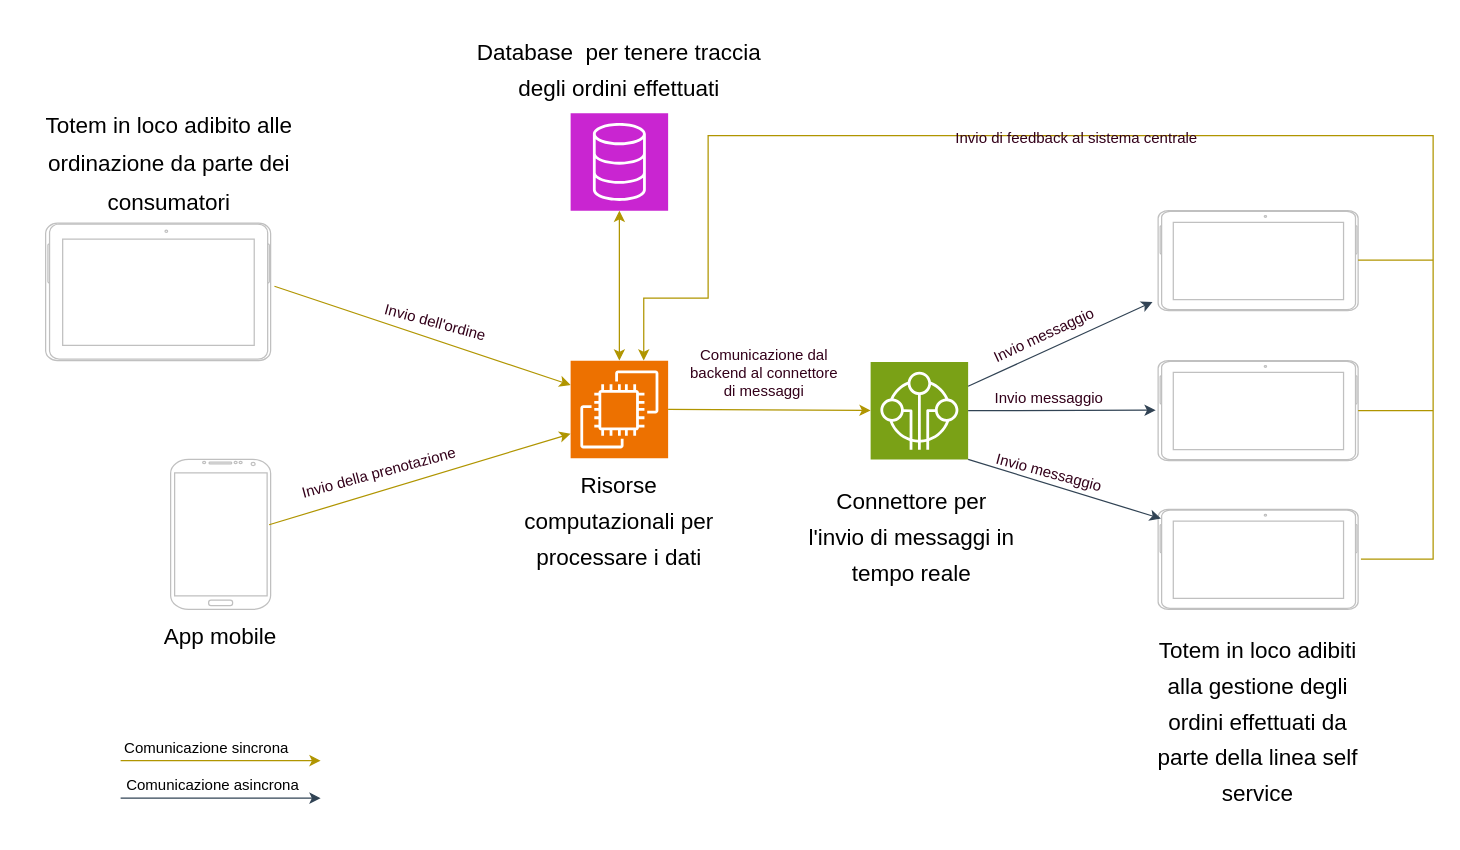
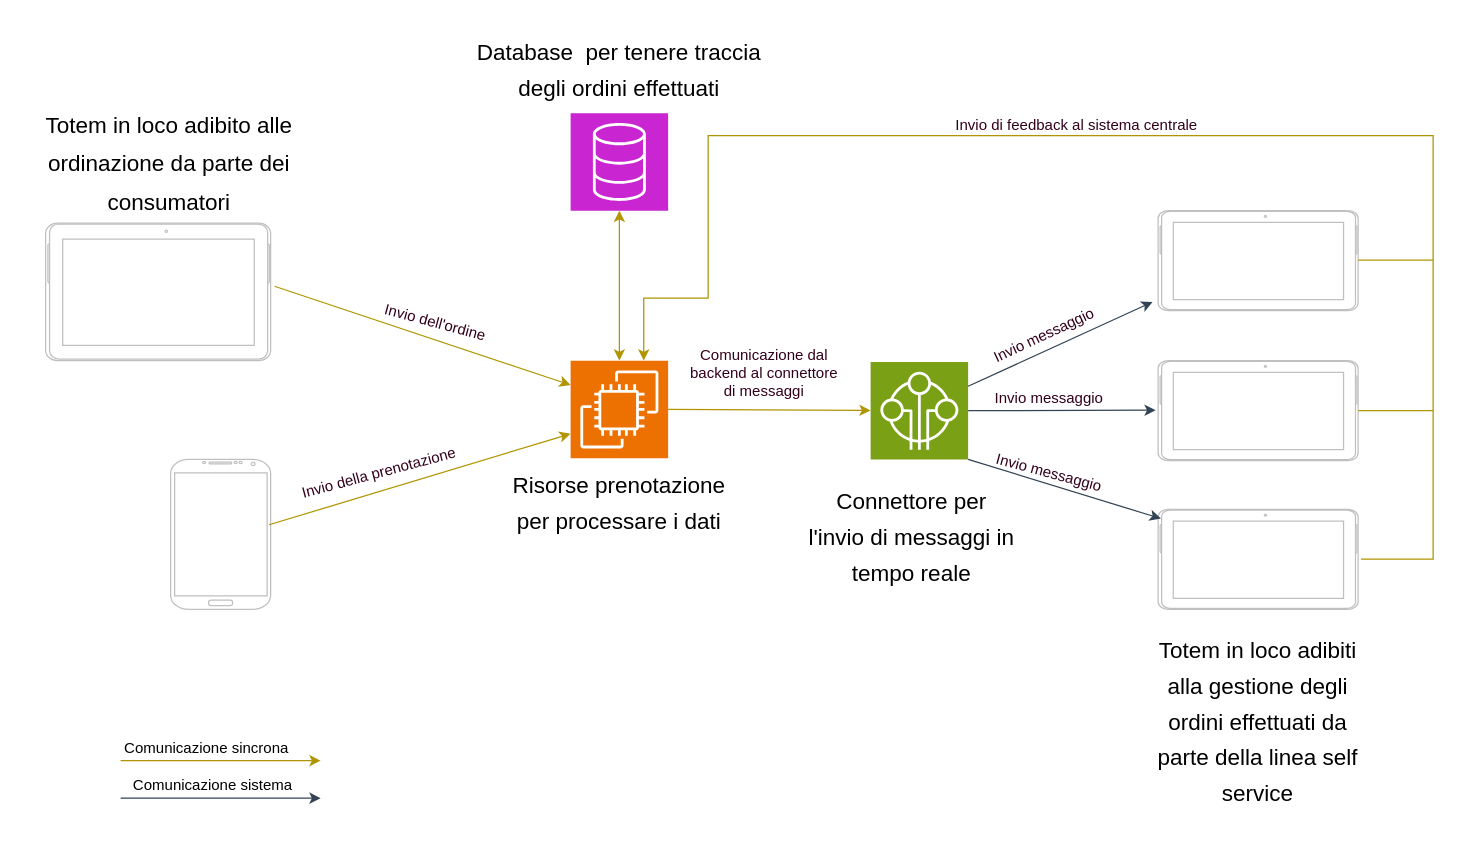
node "Invio di feedback al sistema centrale": moved (1077, 138) -> (1077, 126)
node "Risorse computazionali per processare i dati": label "Risorse computazionali per processare i dati" -> "Risorse prenotazione per processare i dati"
node "App mobile": removed
node "Comunicazione asincrona": label "Comunicazione asincrona" -> "Comunicazione sistema"
